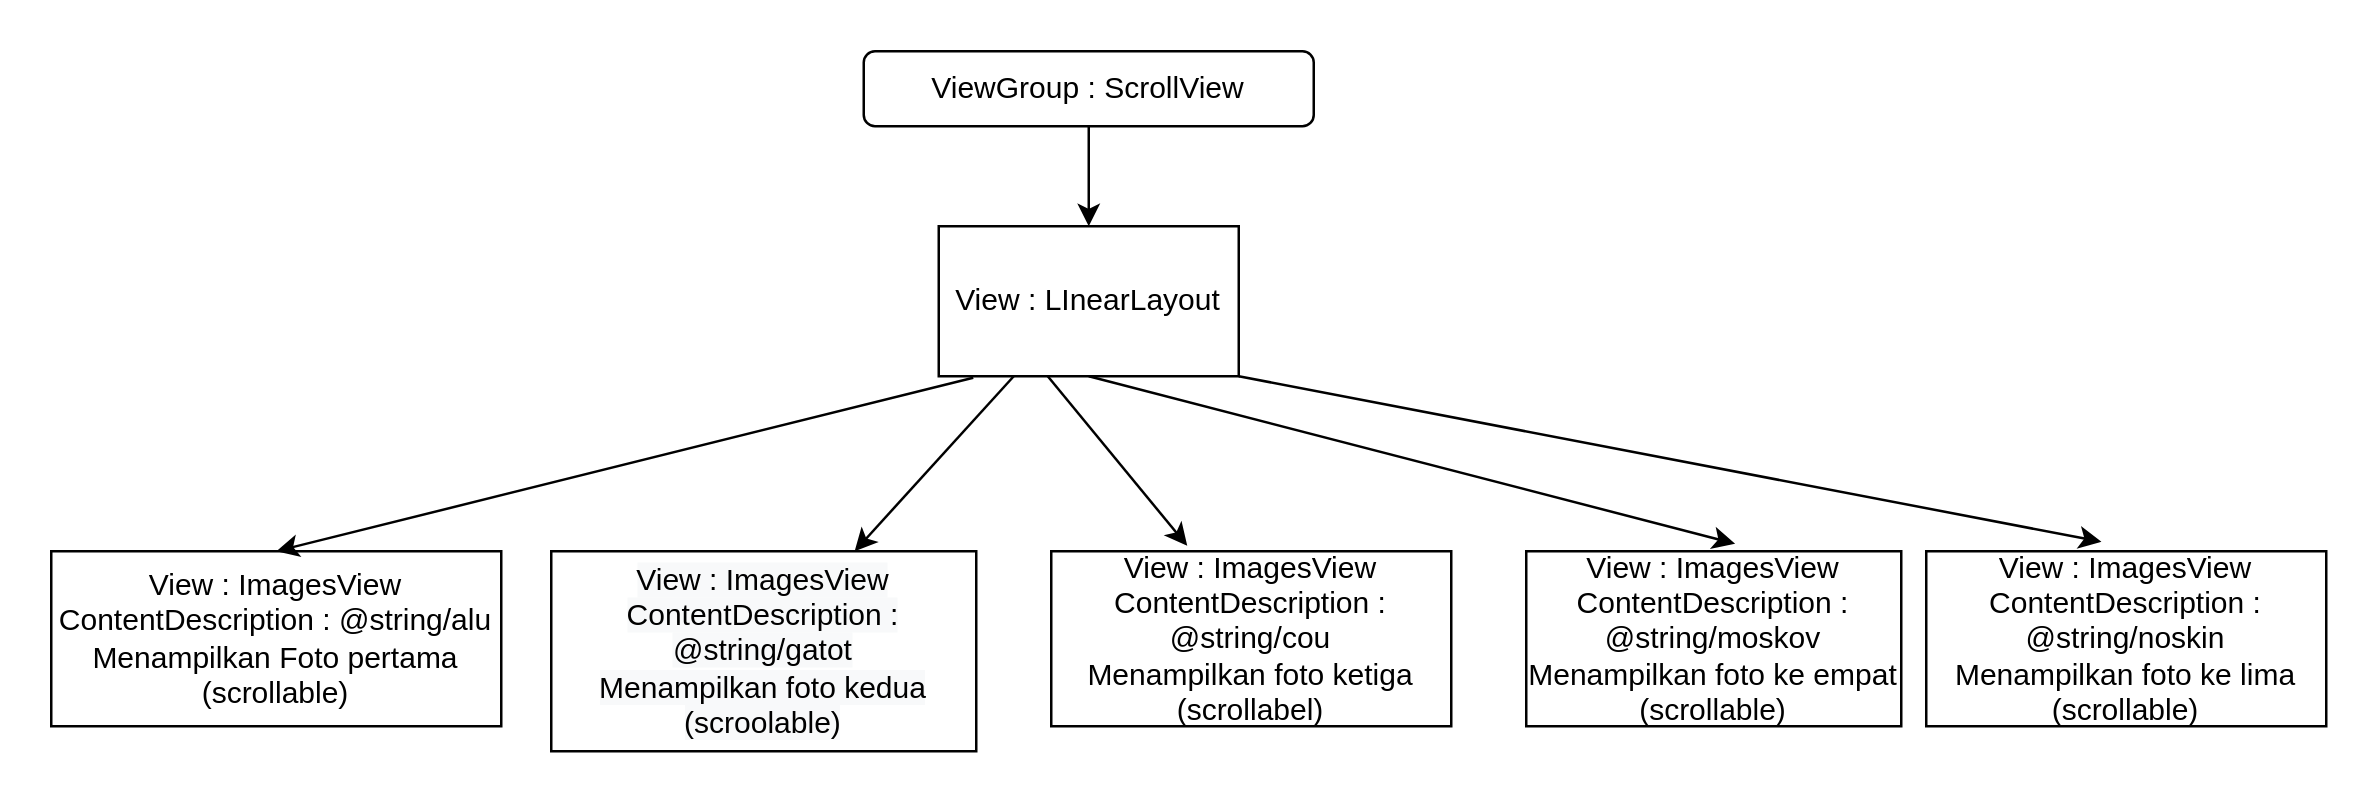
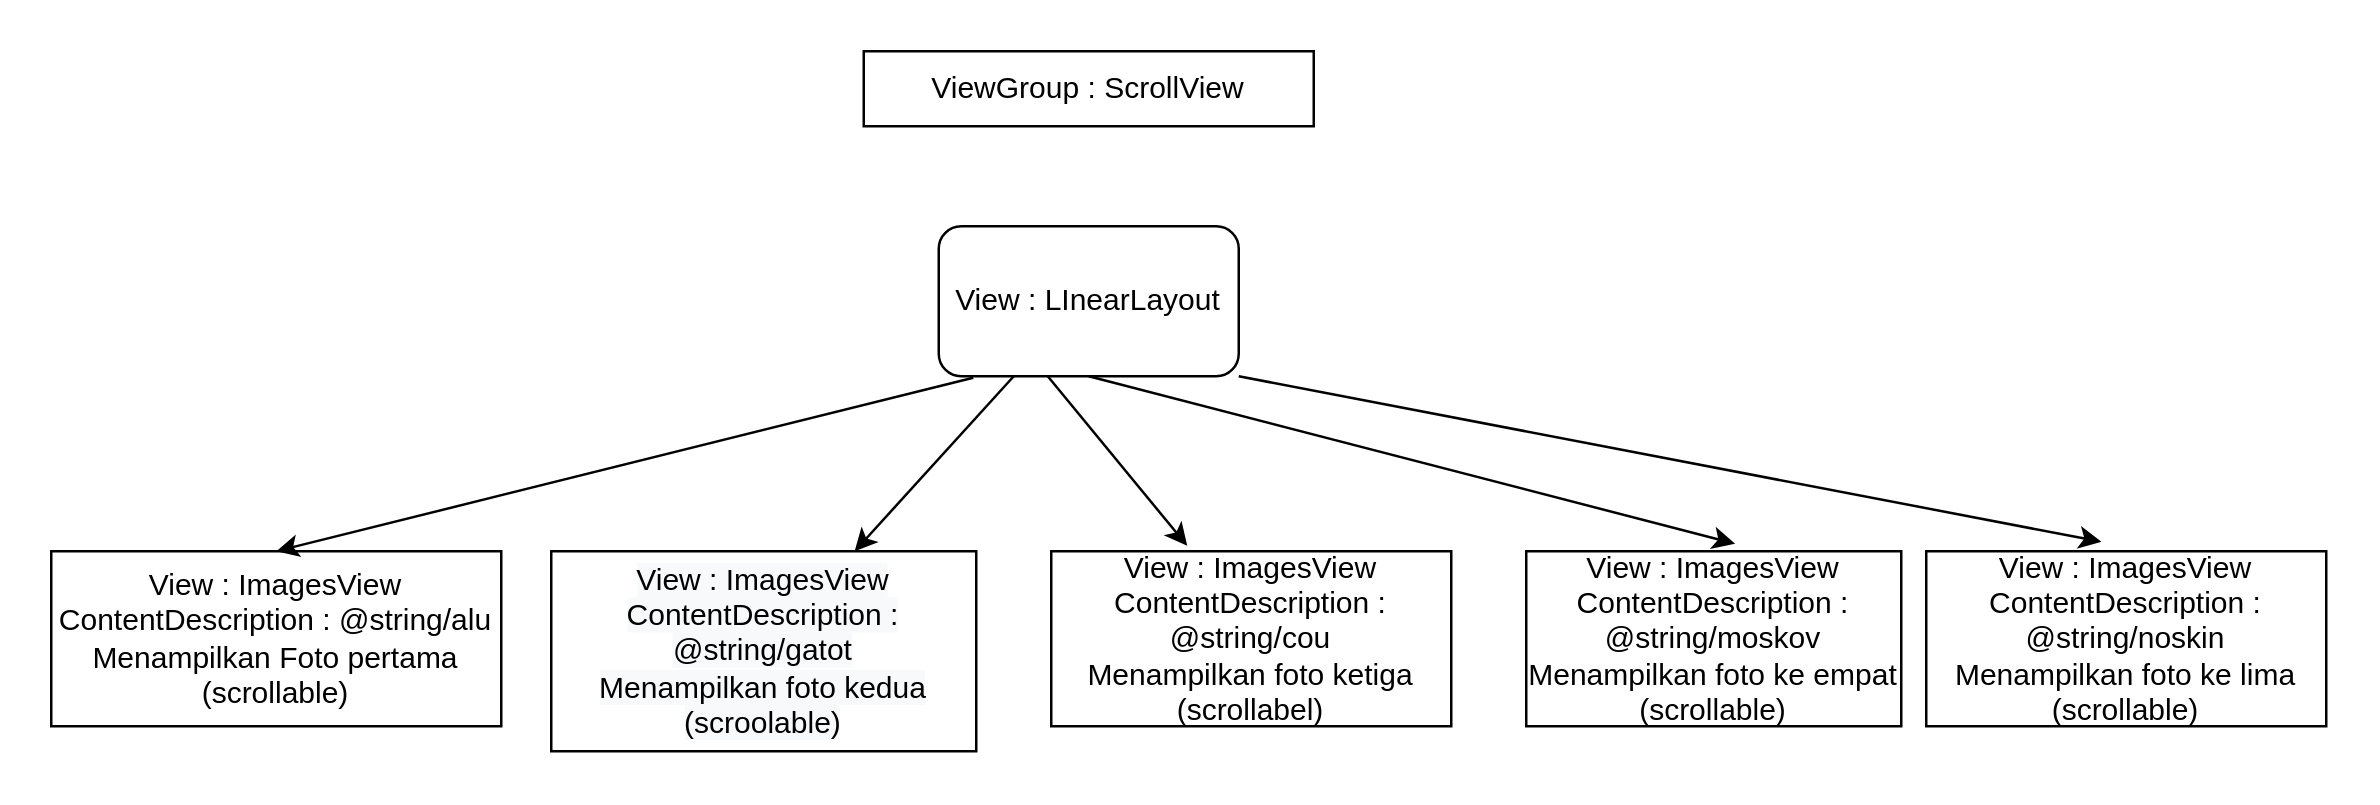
node "ViewGroup : ScrollView": shape rounded rectangle -> rectangle
edge "ViewGroup : ScrollView" -> "View : LInearLayout": removed
node "View : LInearLayout": shape rectangle -> rounded rectangle
